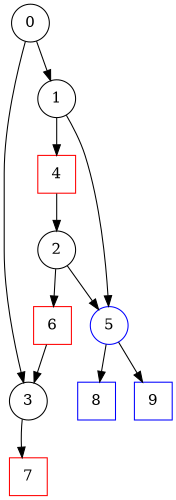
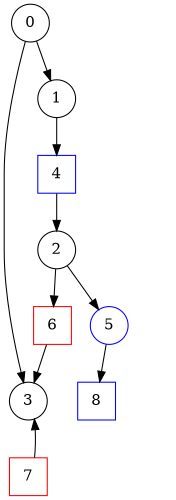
node "4": color red -> blue
edge "1" -> "5": removed
node "9": removed
edge "3" -> "7": reversed
